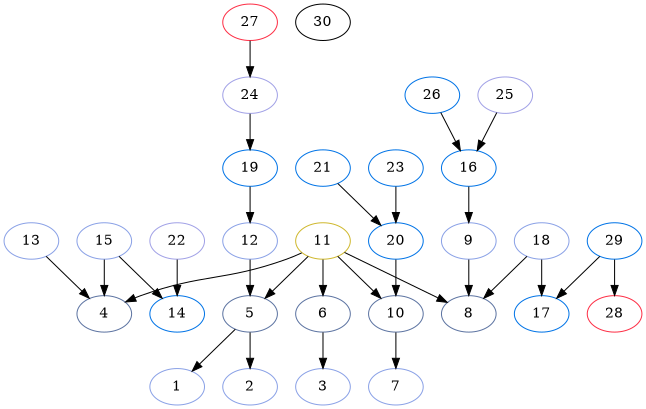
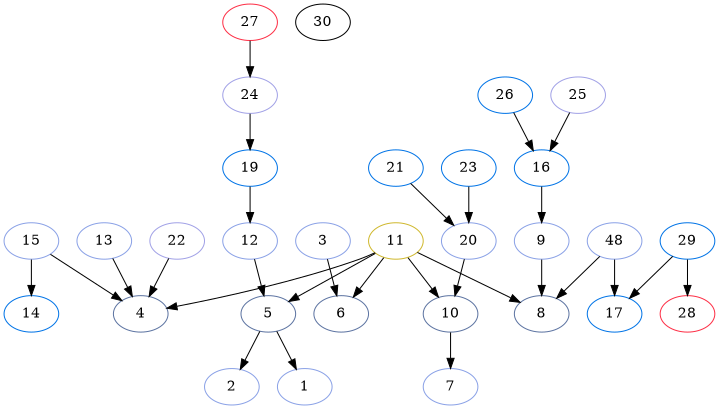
node "20": color #0073e6 -> #8aa1e6
node "18": label "18" -> "48"
edge "22" -> "14": now "22" -> "4"
edge "6" -> "3": reversed
